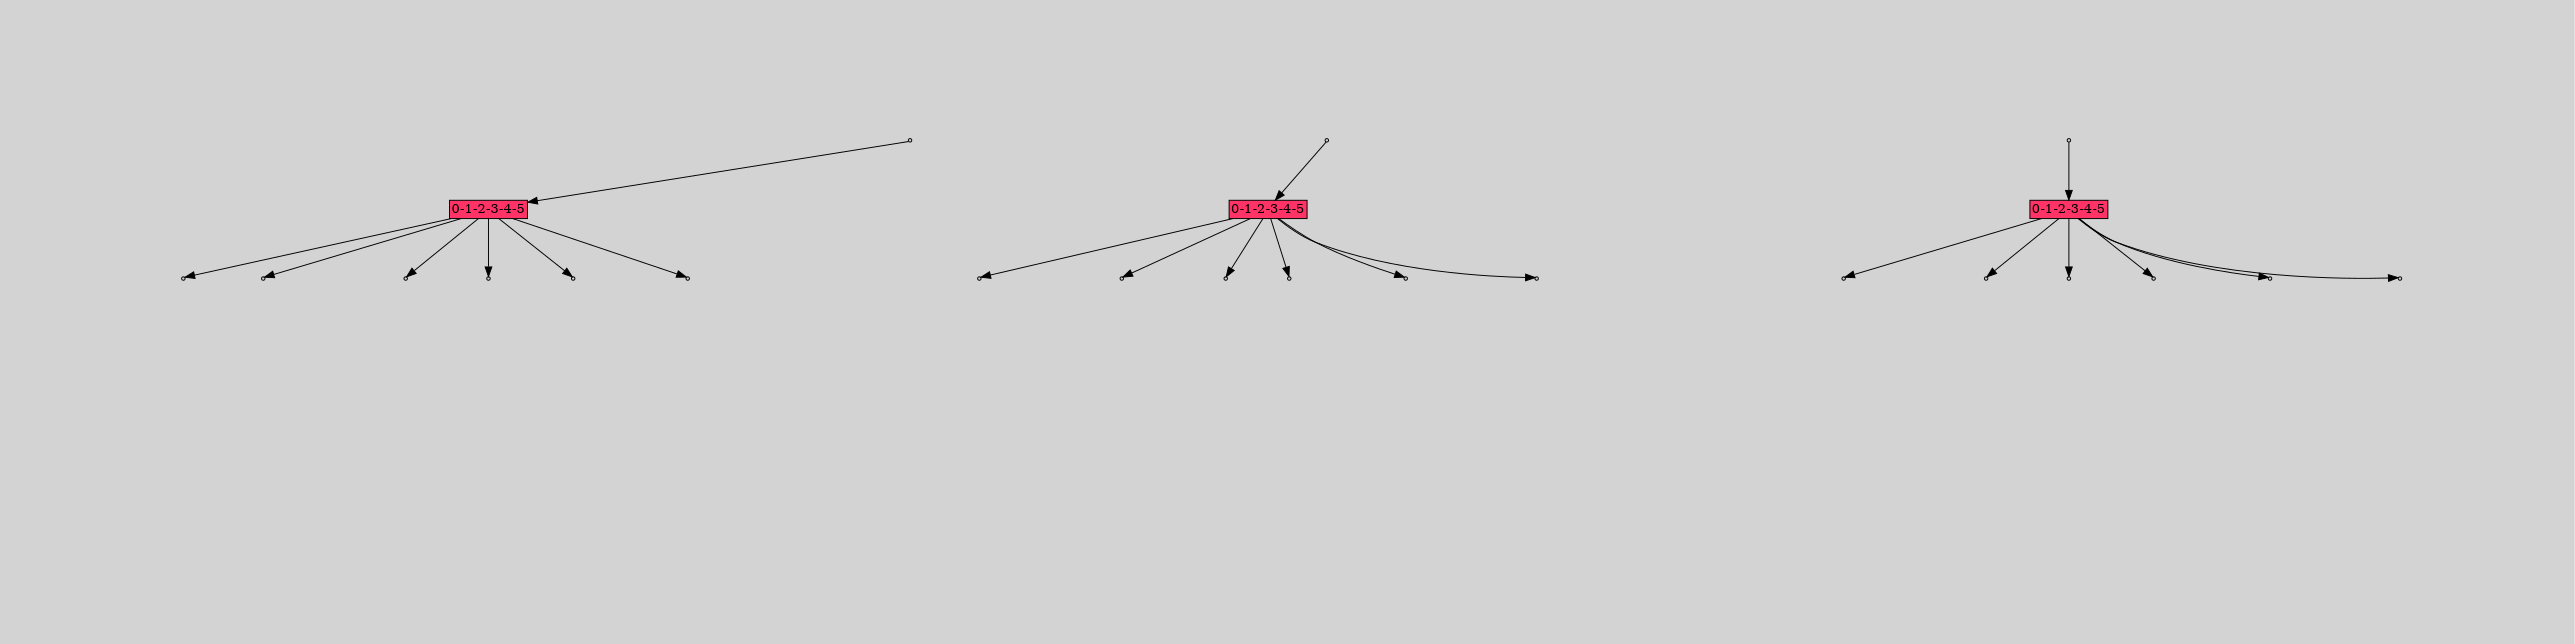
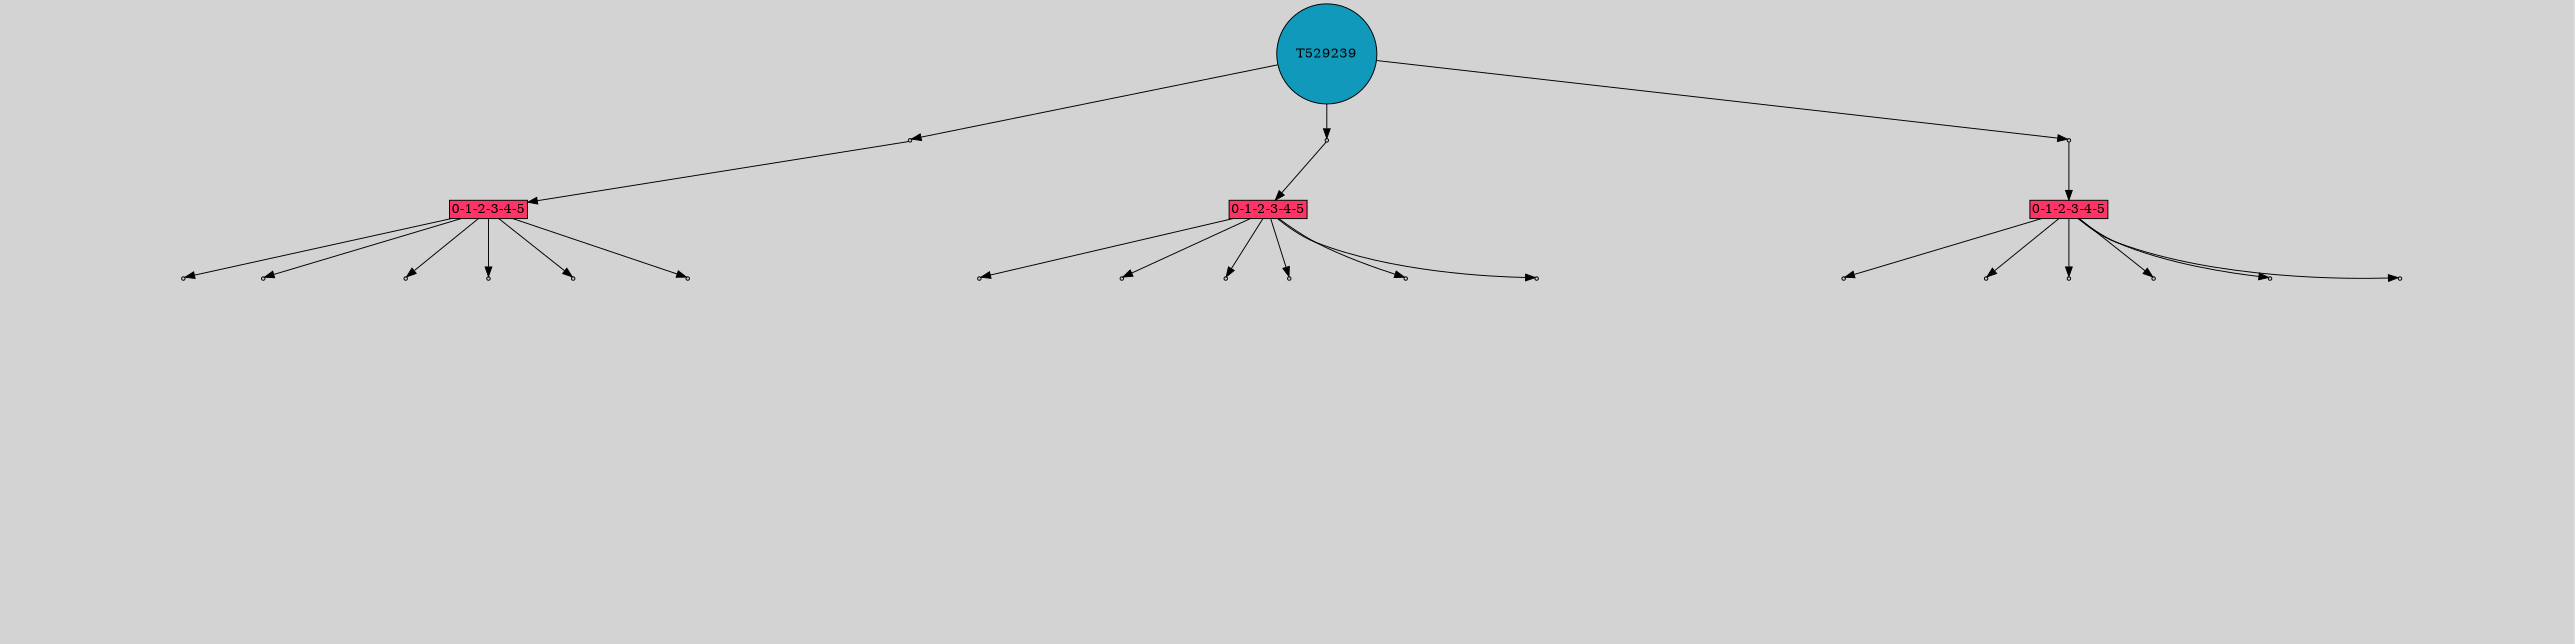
node "T529239": added
